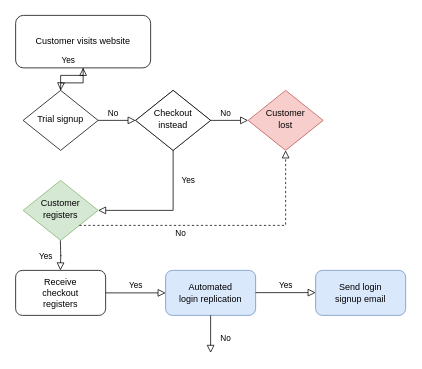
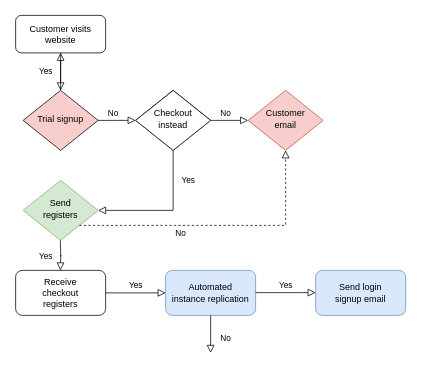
node "Customer visits website": size 135x53 -> 90x38
node "Customer lost": label "Customer lost" -> "Customer email"
node "Trial signup": fillcolor #ffffff -> #f8cecc
node "Customer registers": label "Customer registers" -> "Send registers"
node "Automated login replication": label "Automated login replication" -> "Automated instance replication"
